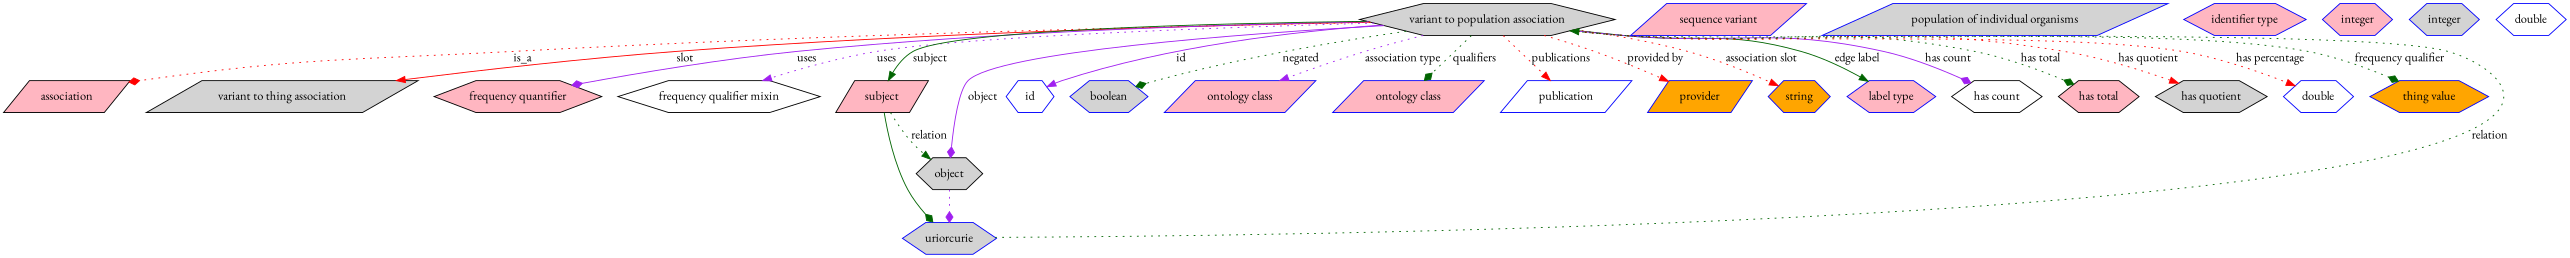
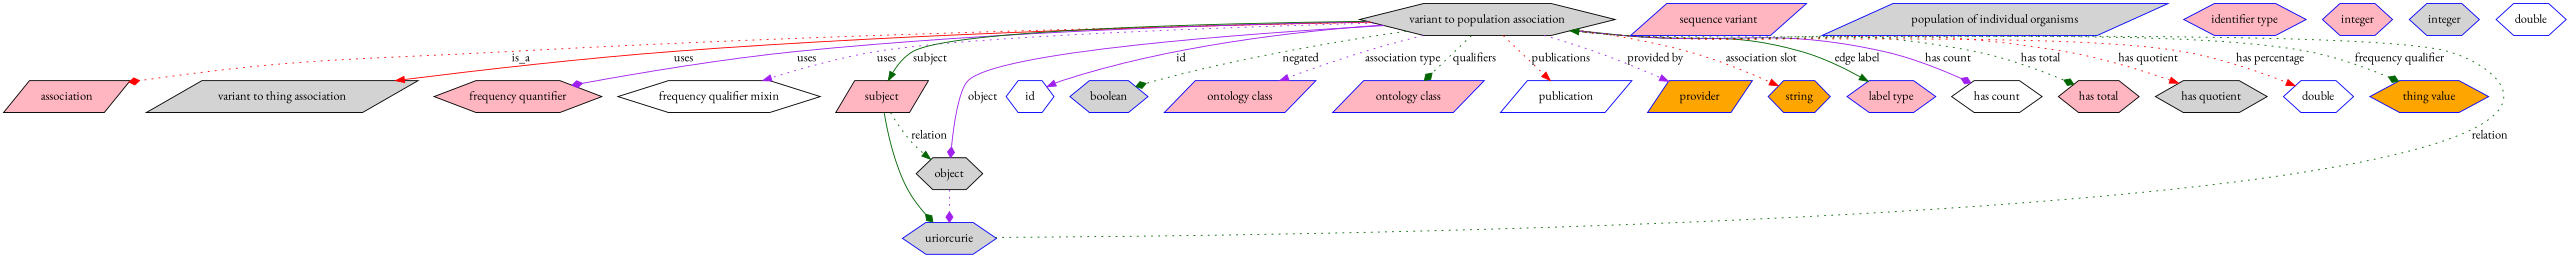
edge "variant to population association" -> "provider": color red -> purple
edge "variant to population association" -> "variant to thing association": label "slot" -> "uses"
